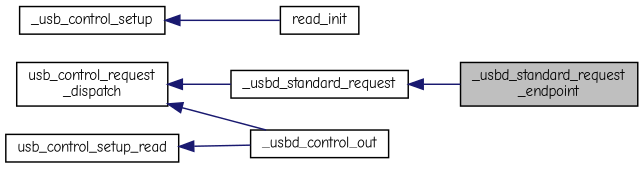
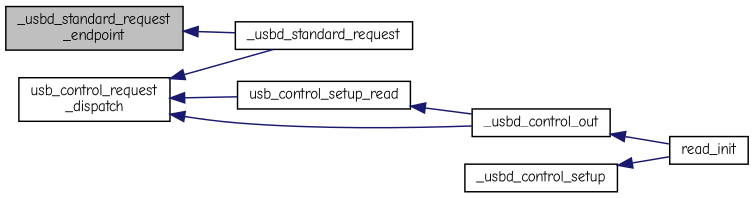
node "_usb_control_setup": label "_usb_control_setup" -> "_usbd_control_setup"
edge "_usbd_standard_request _endpoint" -> "_usbd_standard_request": reversed
edge "usb_control_setup_read" -> "usb_control_request _dispatch": added
edge "read_init" -> "_usbd_control_out": added
